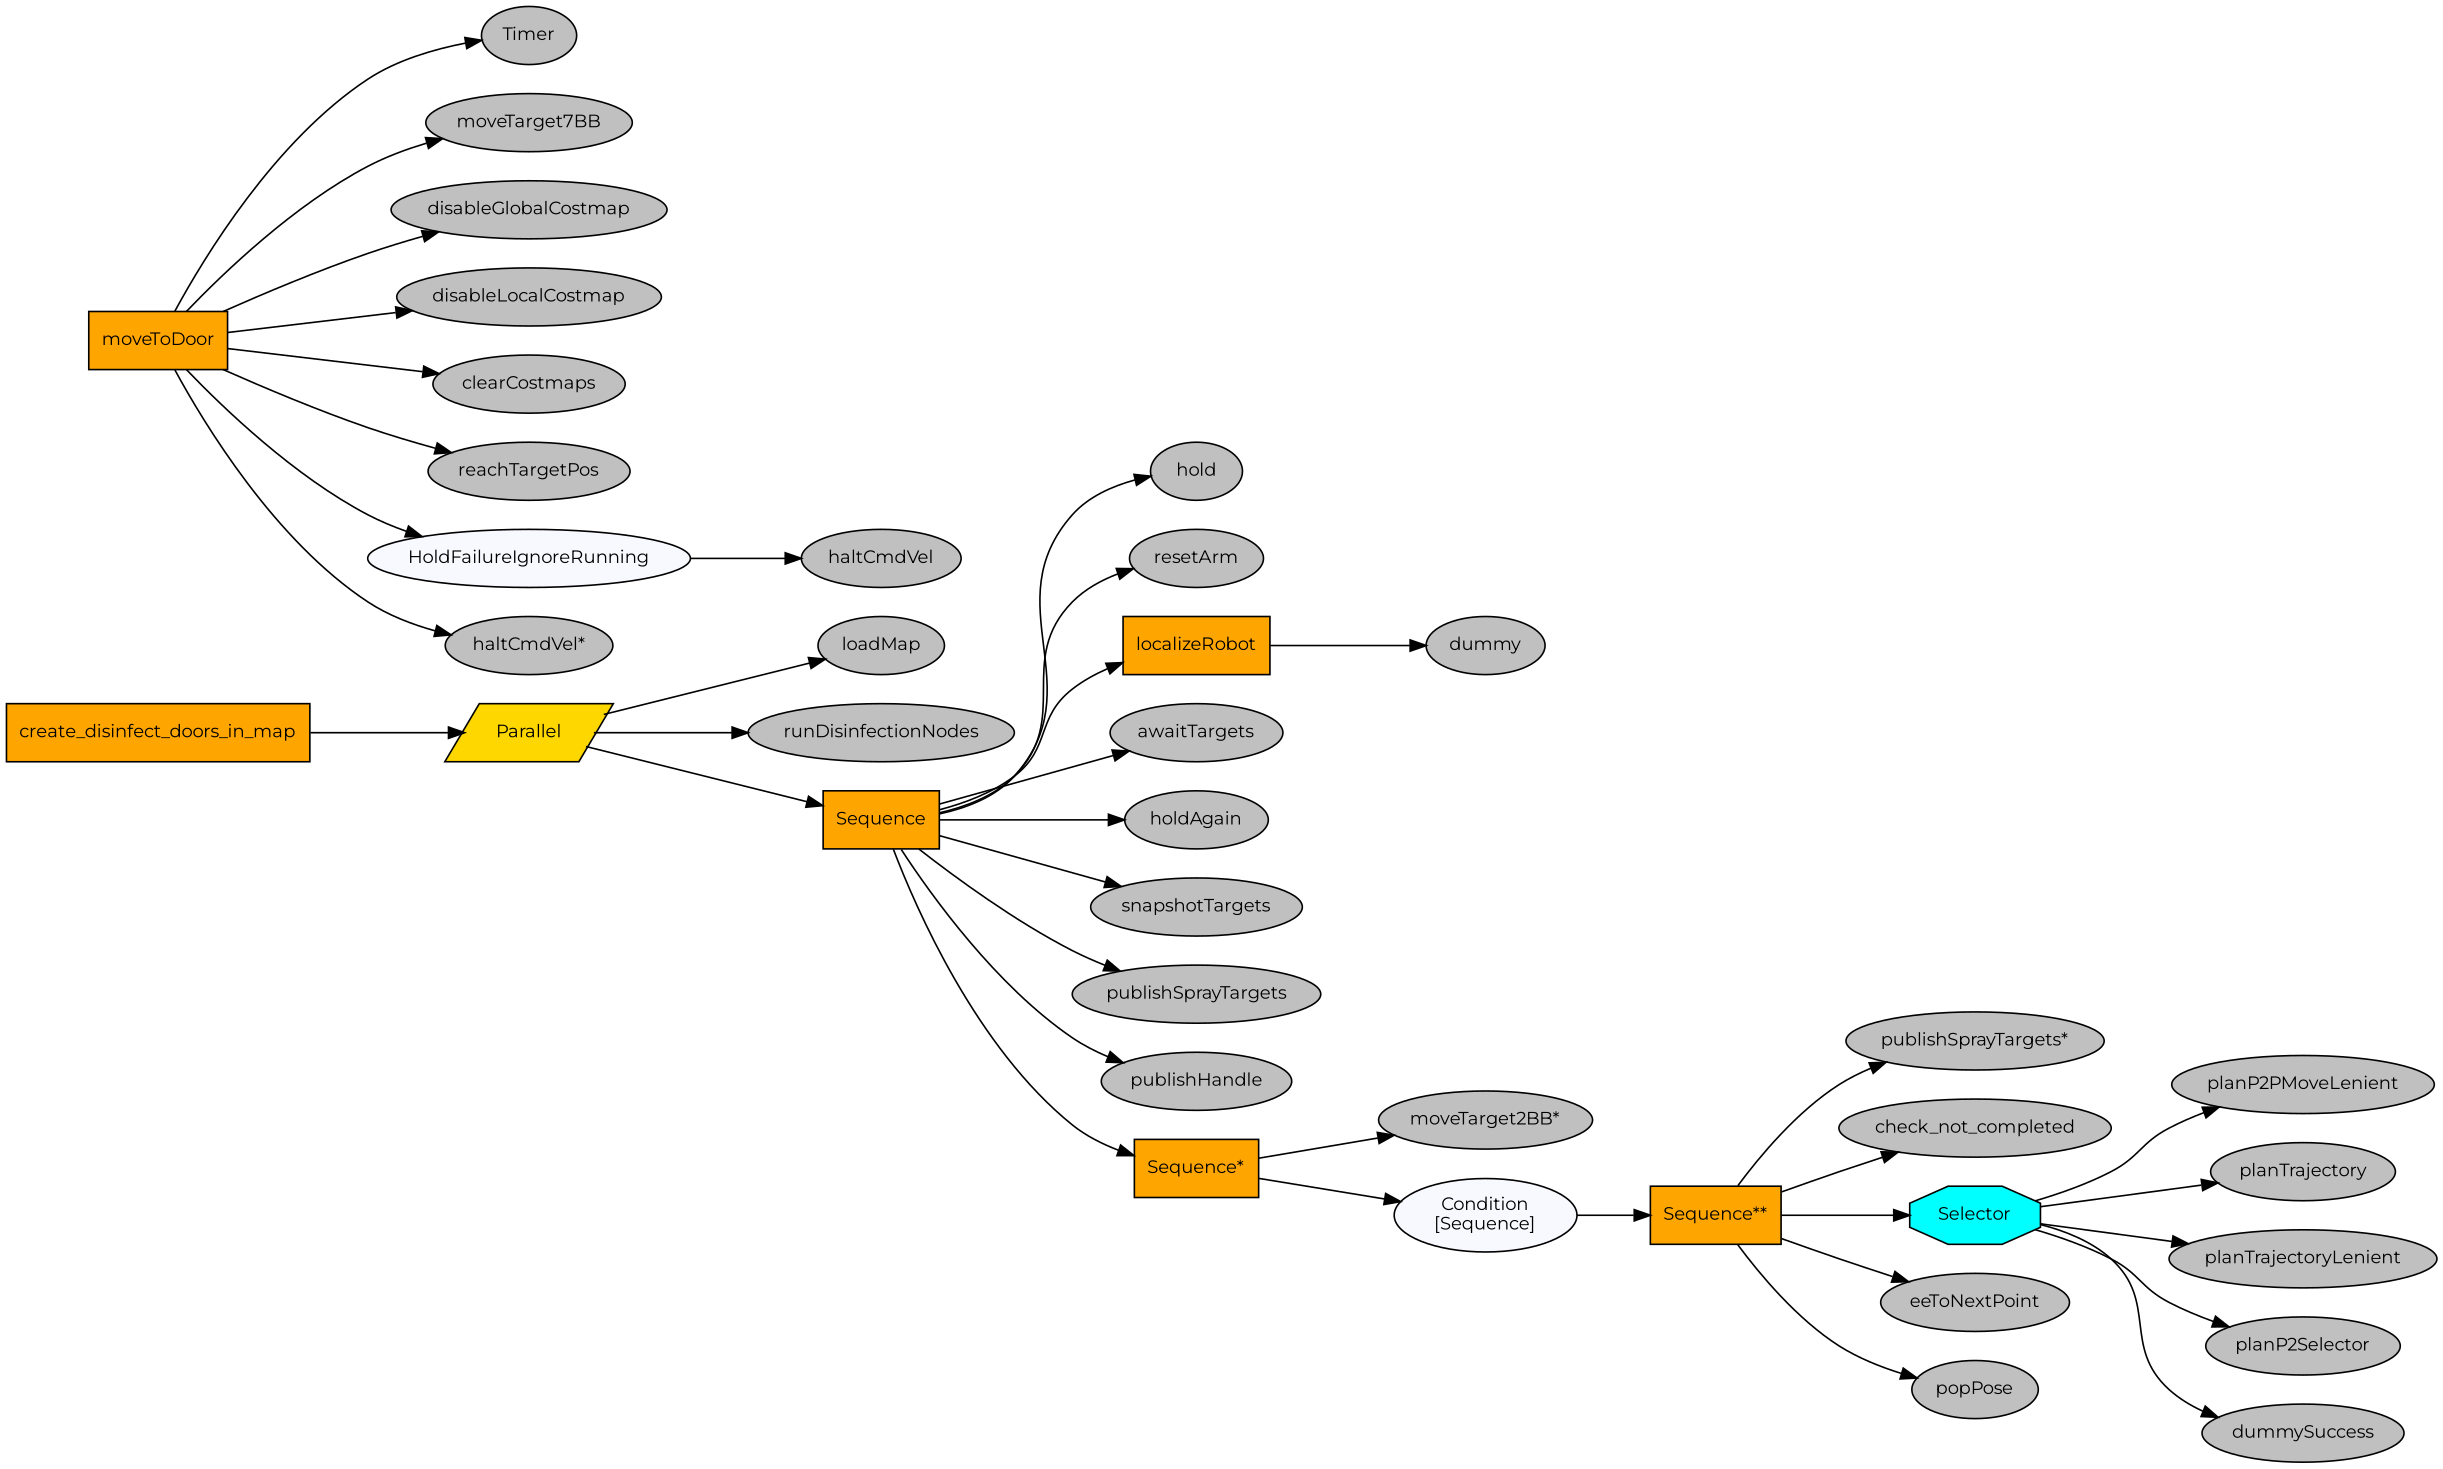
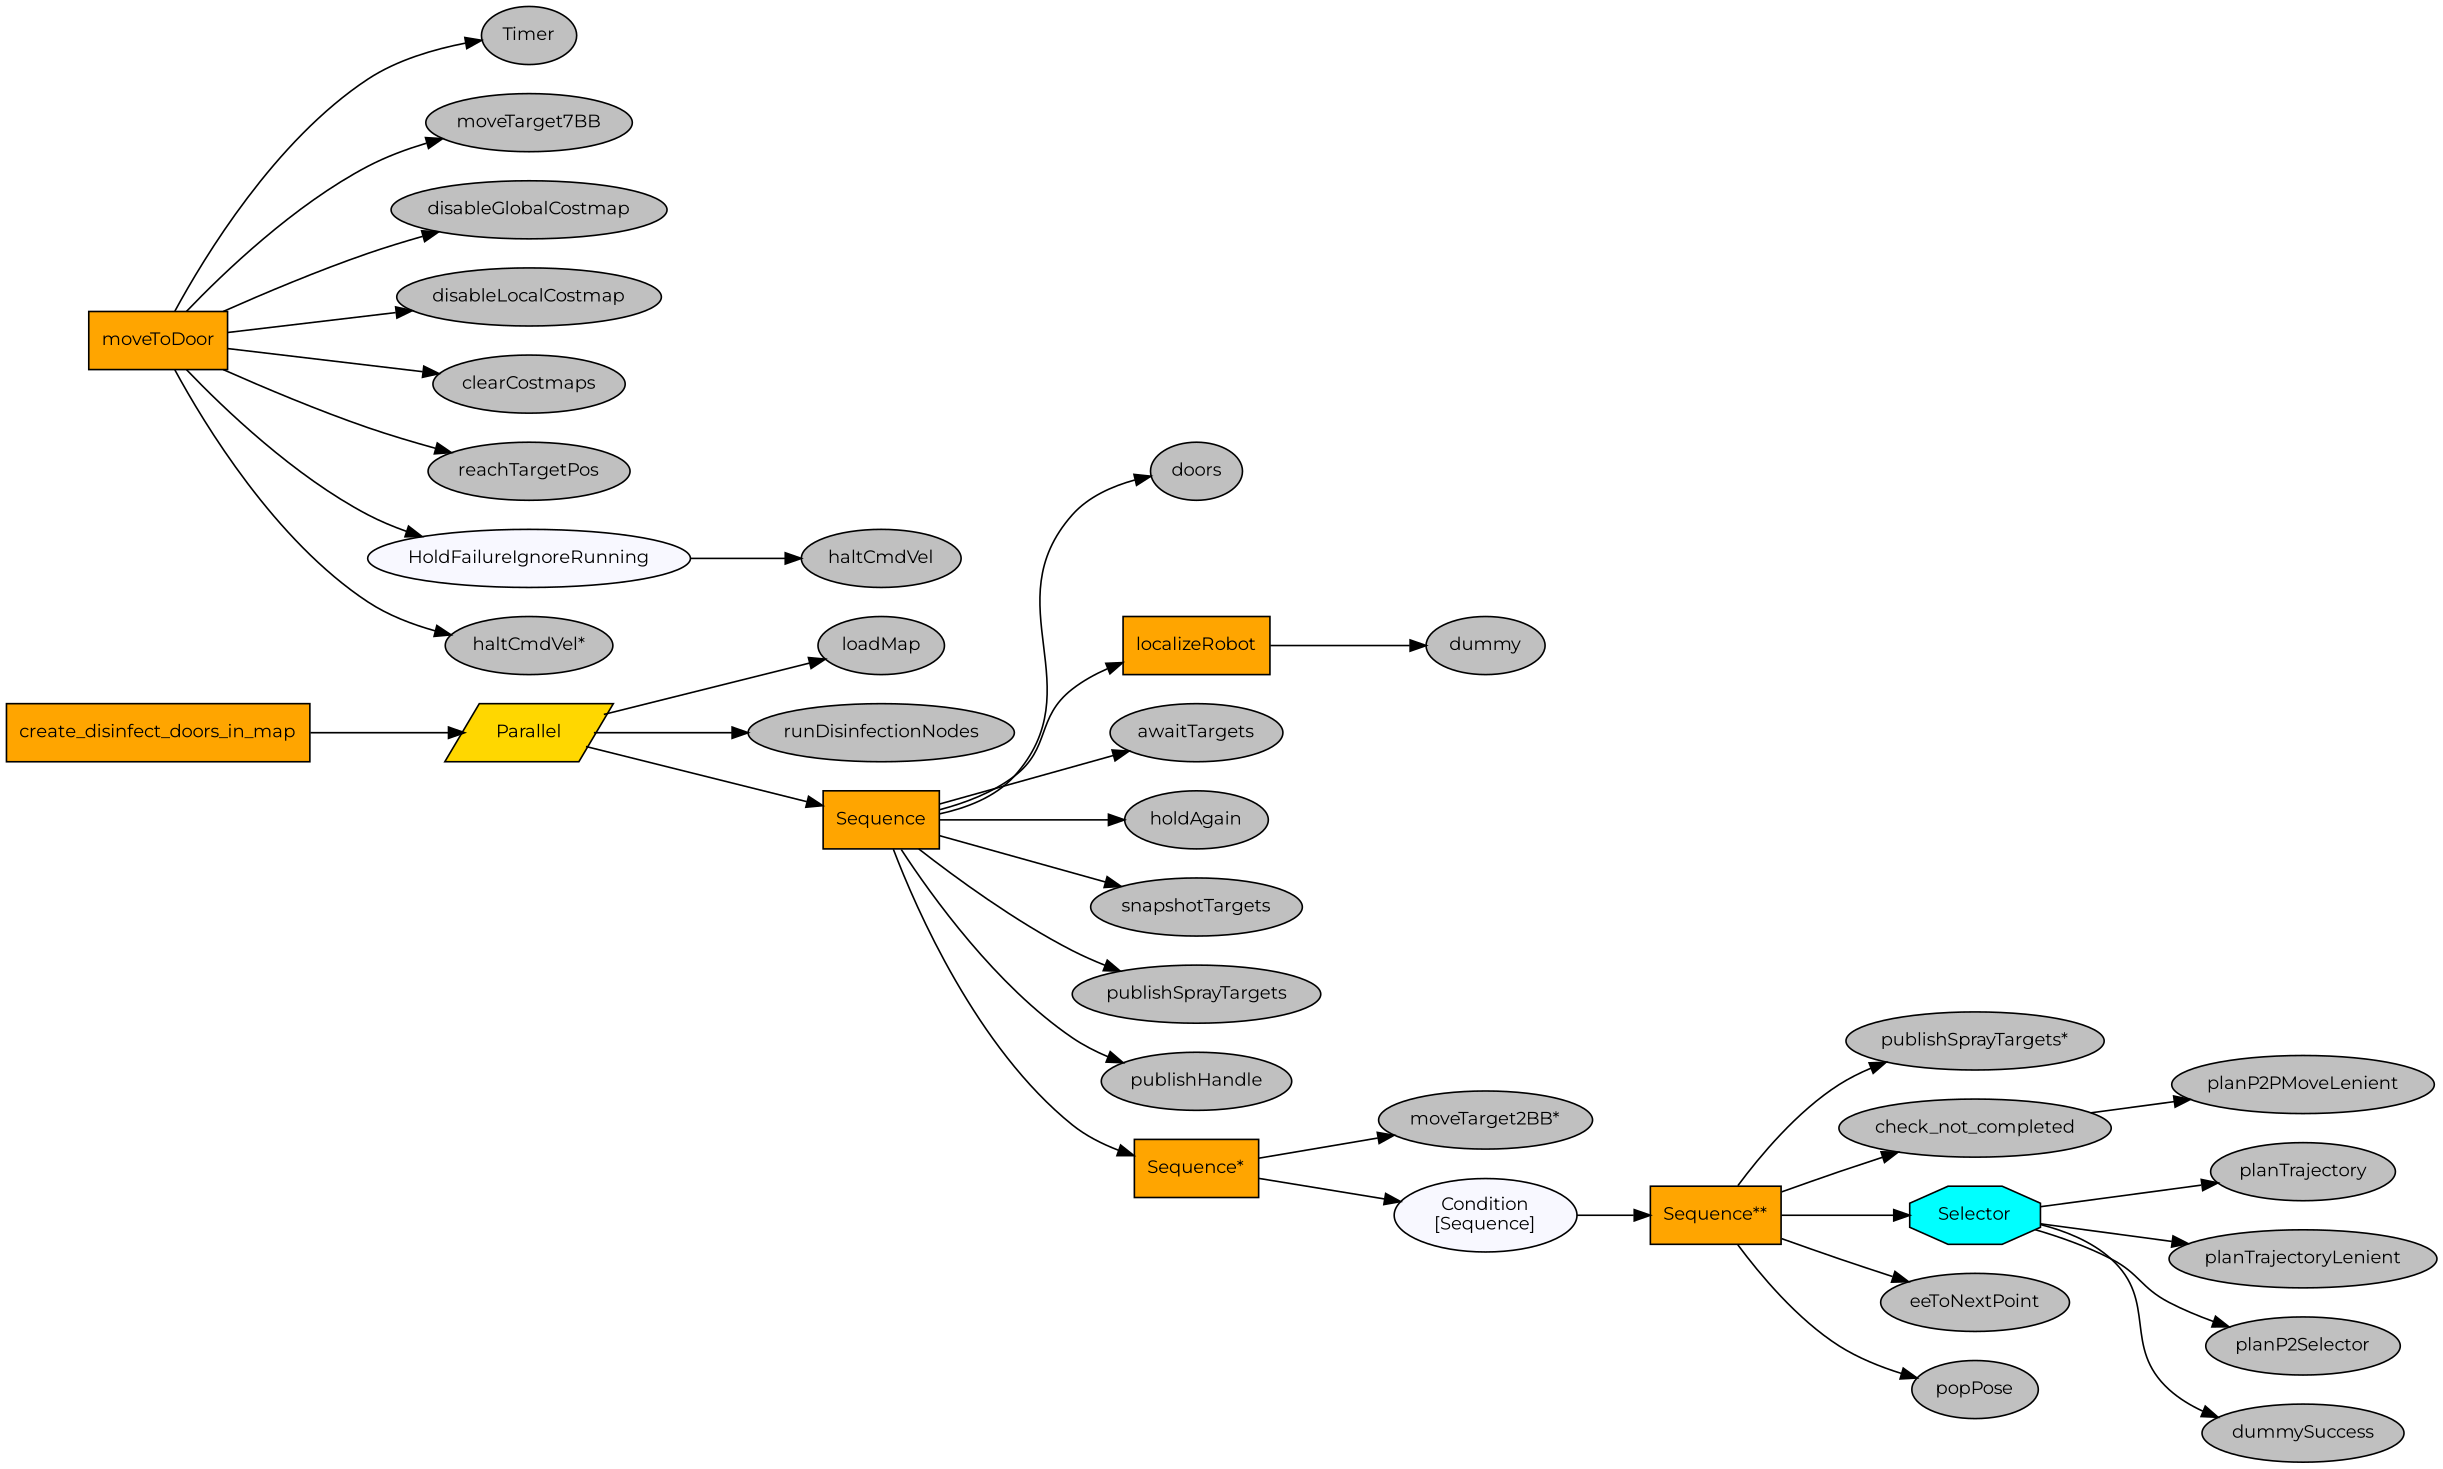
node "hold": label "hold" -> "doors"
node "resetArm": removed
edge "Selector" -> "planP2PMoveLenient": now "check_not_completed" -> "planP2PMoveLenient"
